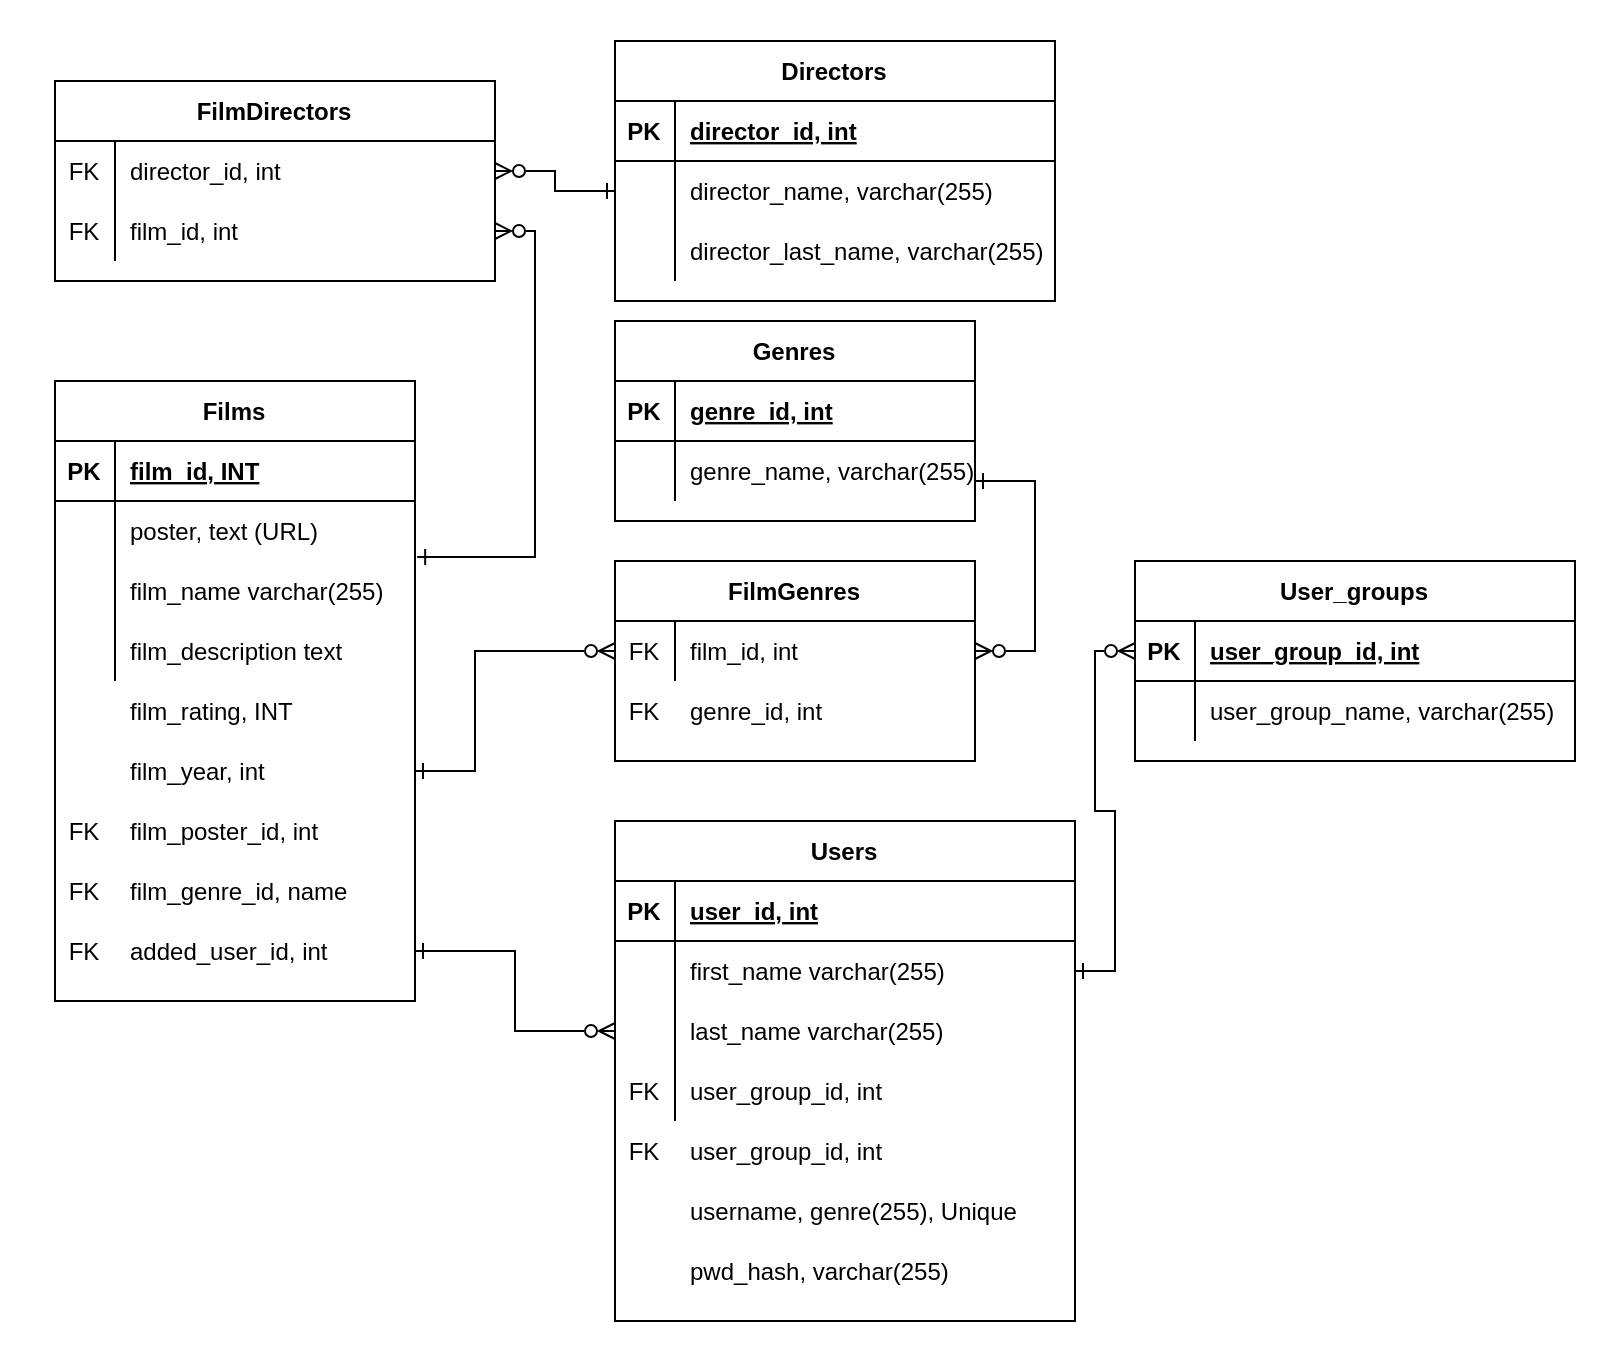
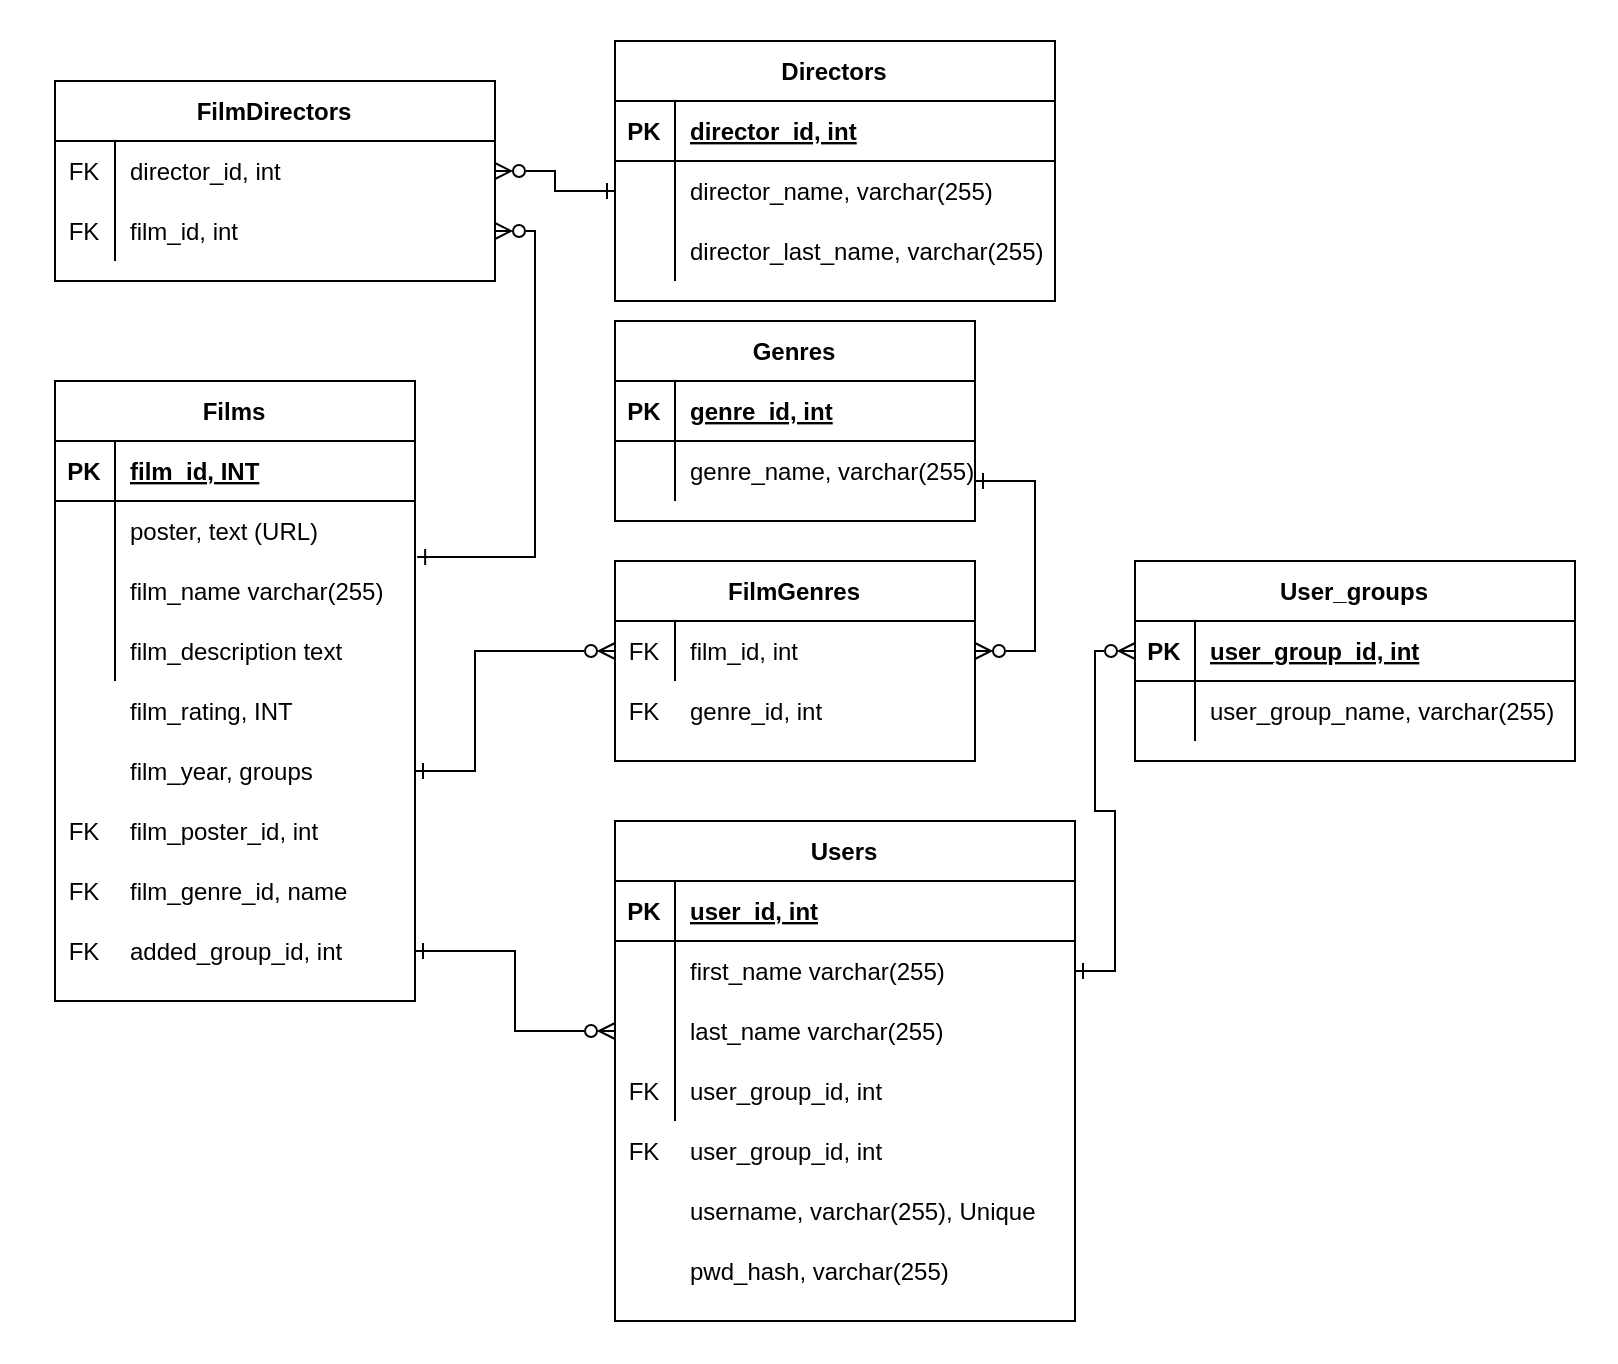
node "film_year, int": label "film_year, int" -> "film_year, groups"
node "added_user_id, int": label "added_user_id, int" -> "added_group_id, int"
node "username, genre(255), Unique": label "username, genre(255), Unique" -> "username, varchar(255), Unique"
